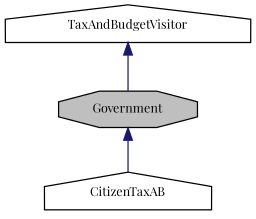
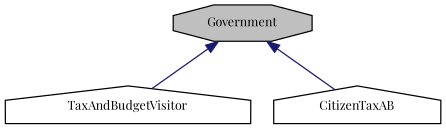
edge "Government" -> "TaxAndBudgetVisitor": reversed
